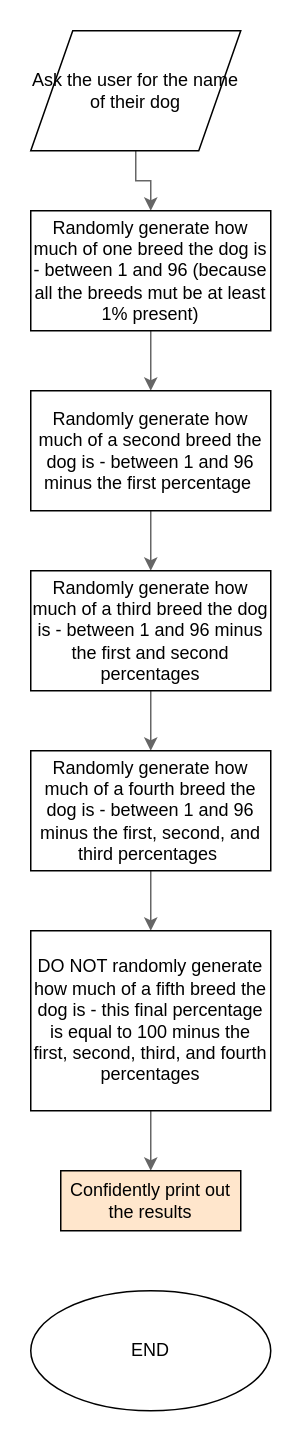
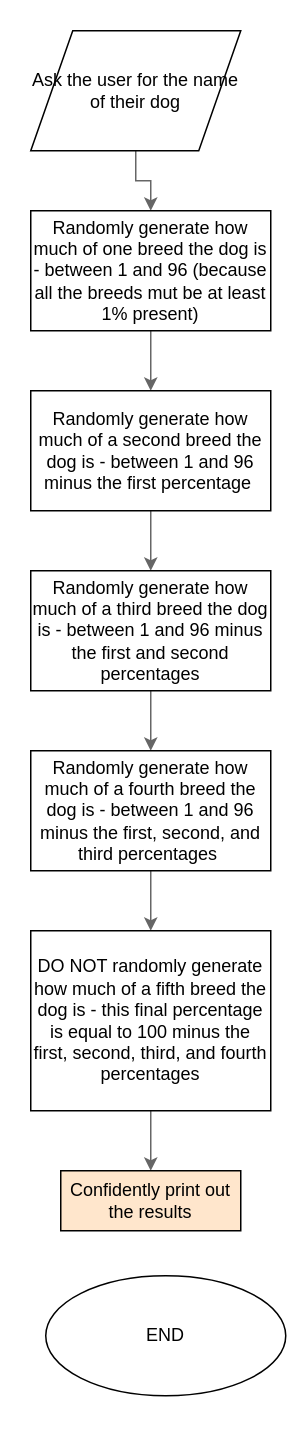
node "END": moved (151, 1351) -> (166, 1336)
